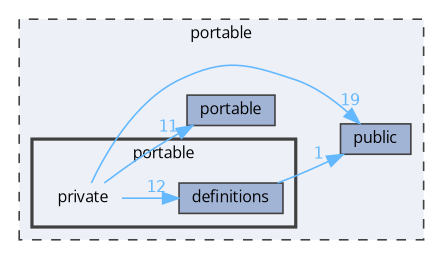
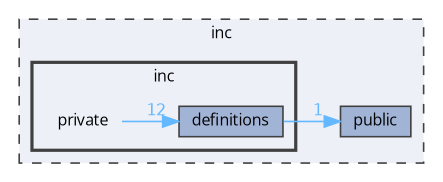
cluster "portable": label "portable" -> "inc"
edge "private" -> "public": removed
node "portable": removed
